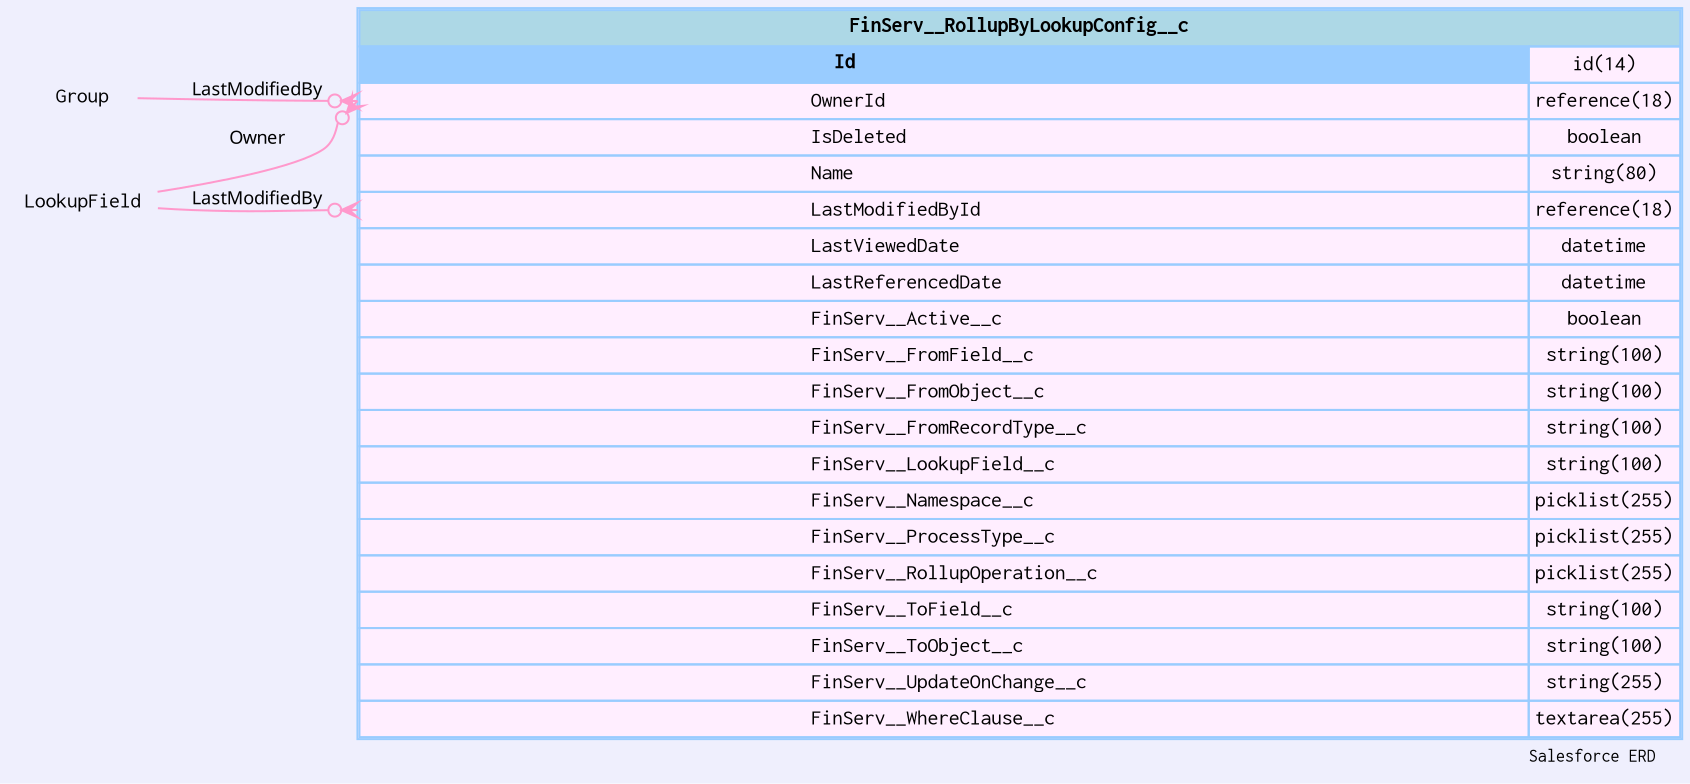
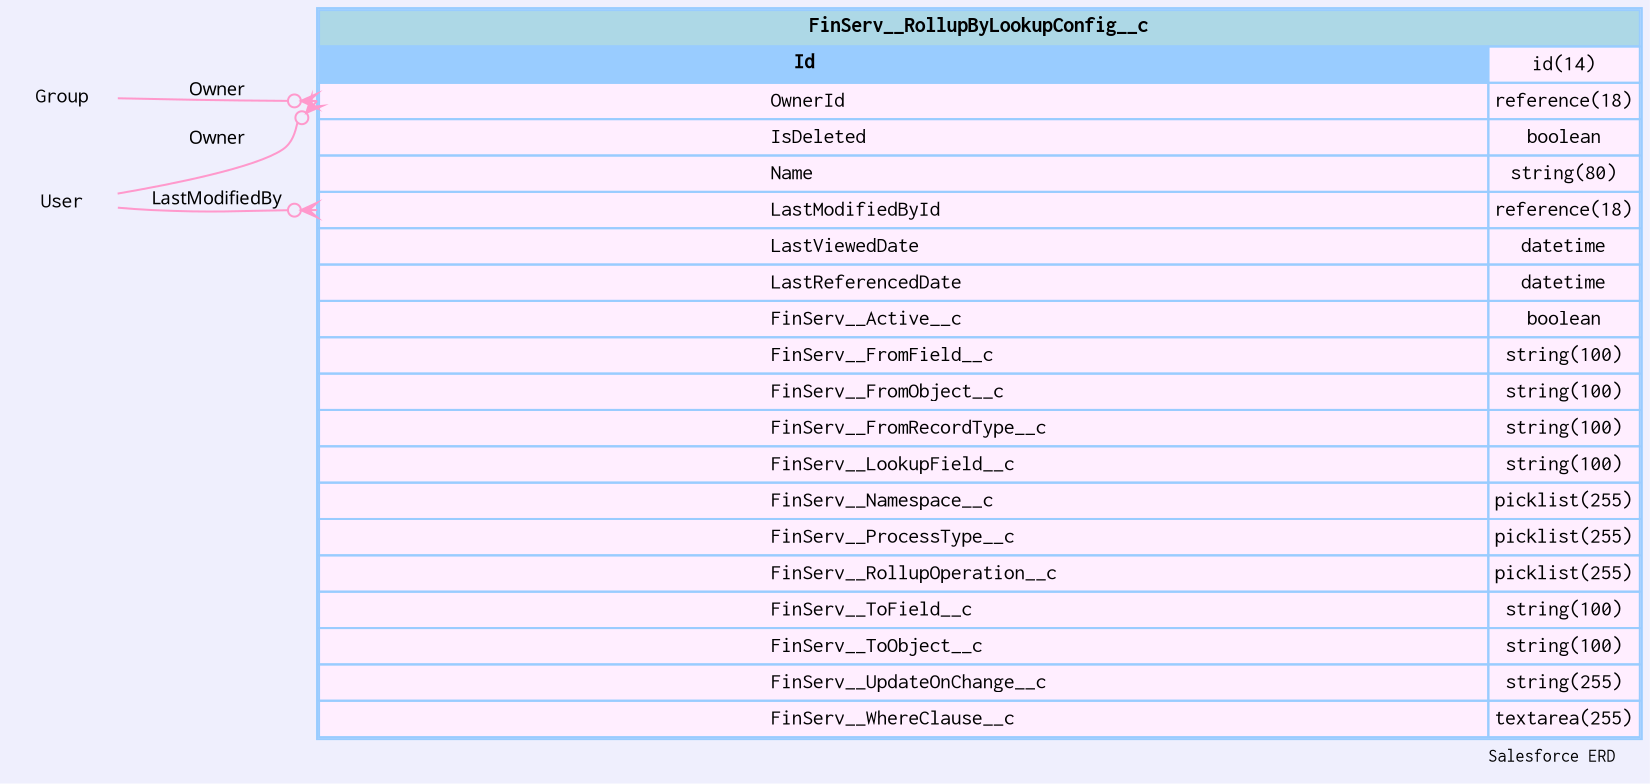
edge "Group" -> "FinServ__RollupByLookupConfig__c": label "LastModifiedBy" -> "Owner"
node "LookupField": label "LookupField" -> "User"
